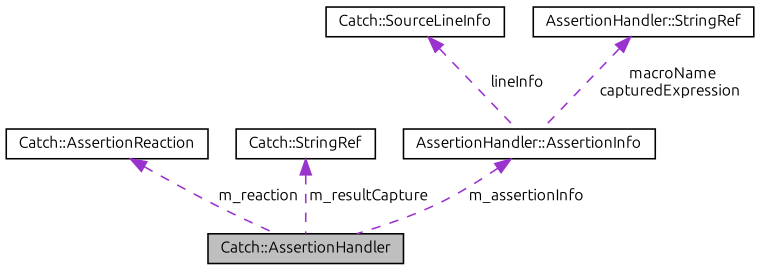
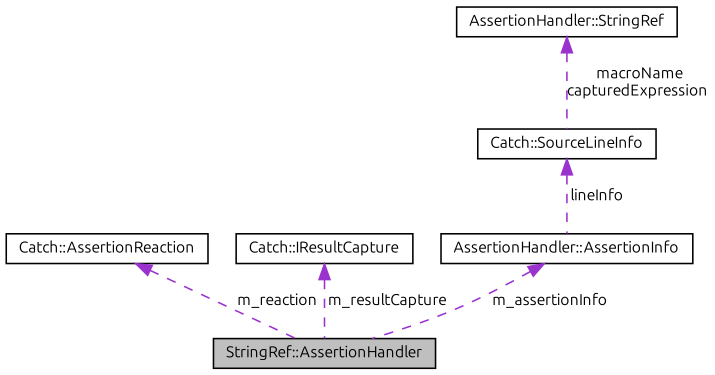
edge "AssertionHandler::AssertionInfo" -> "AssertionHandler::StringRef": now "Catch::SourceLineInfo" -> "AssertionHandler::StringRef"
node "Catch::StringRef": label "Catch::StringRef" -> "Catch::IResultCapture"
node "Catch::AssertionHandler": label "Catch::AssertionHandler" -> "StringRef::AssertionHandler"
